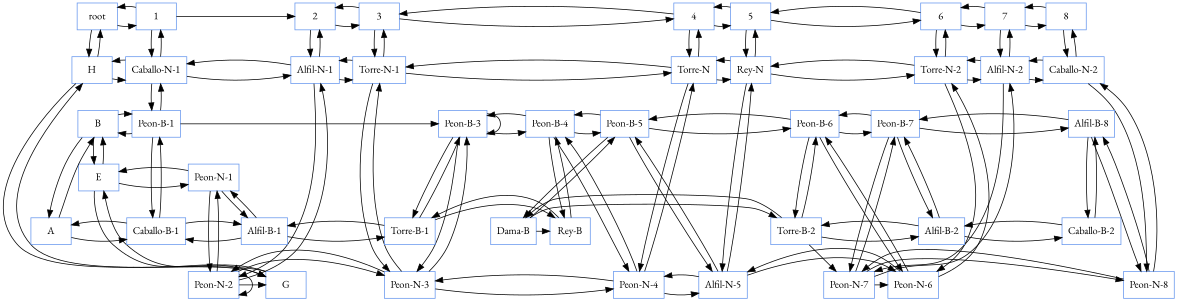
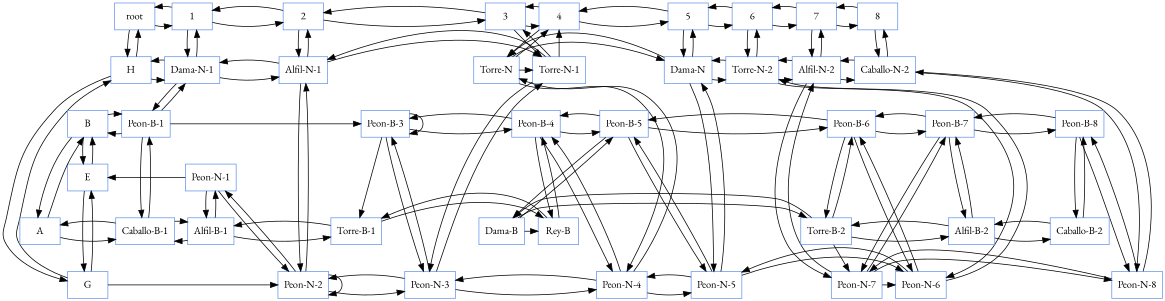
edge "2" -> "1": added
node "Caballo-N-1": label "Caballo-N-1" -> "Dama-N-1"
node "Rey-N": label "Rey-N" -> "Dama-N"
edge "Torre-N-1" -> "Torre-N": now "Torre-N-1" -> "4"
node "Alfil-B-8": label "Alfil-B-8" -> "Peon-B-8"
edge "Torre-B-1" -> "Peon-B-3": removed
edge "E" -> "Peon-N-1": removed
edge "Peon-N-2" -> "G": reversed
node "Alfil-N-5": label "Alfil-N-5" -> "Peon-N-5"
